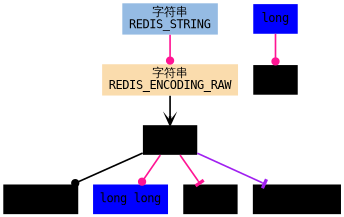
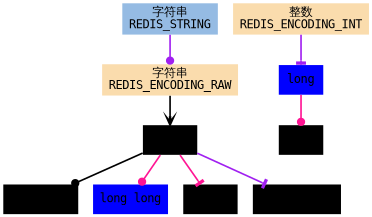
node "整数 REDIS_ENCODING_INT": added
edge "字符串 REDIS_STRING" -> "字符串 REDIS_ENCODING_RAW": color deeppink -> purple
